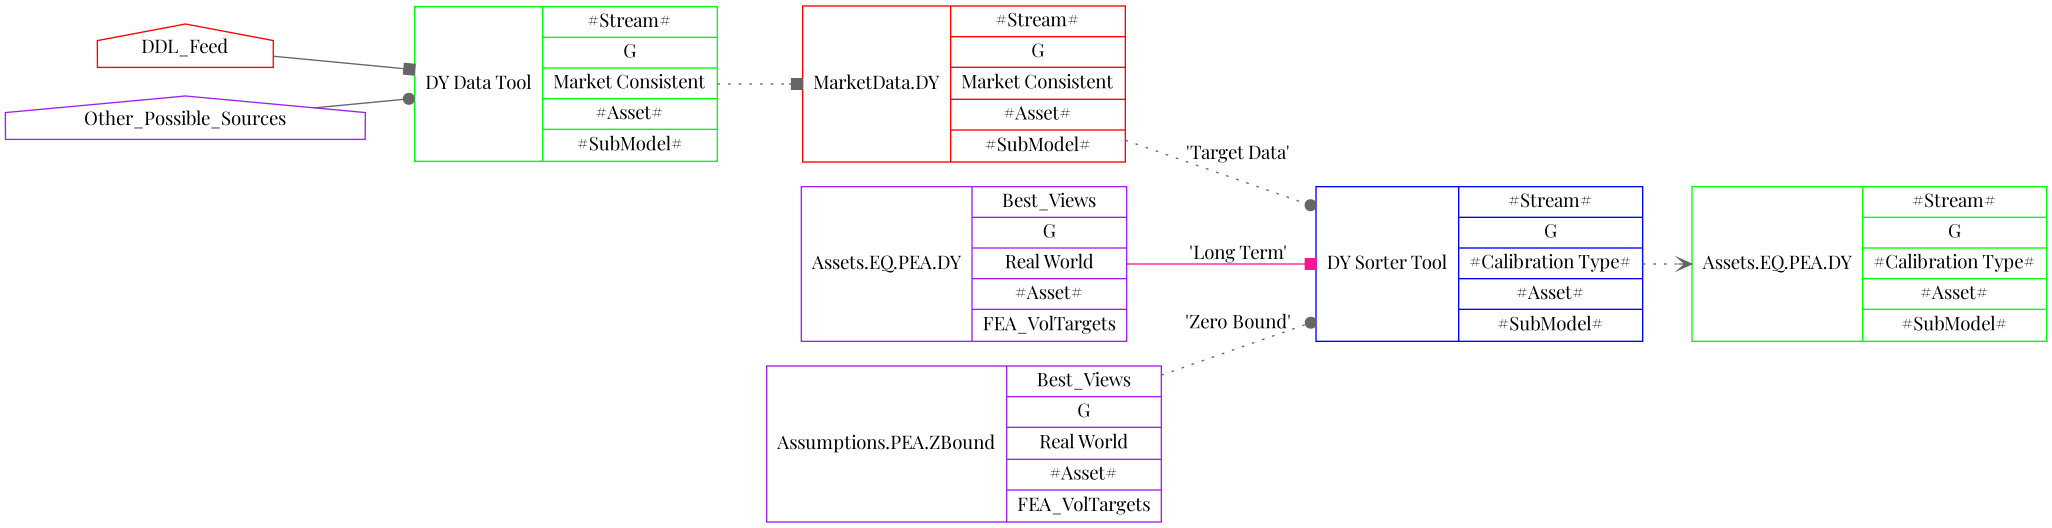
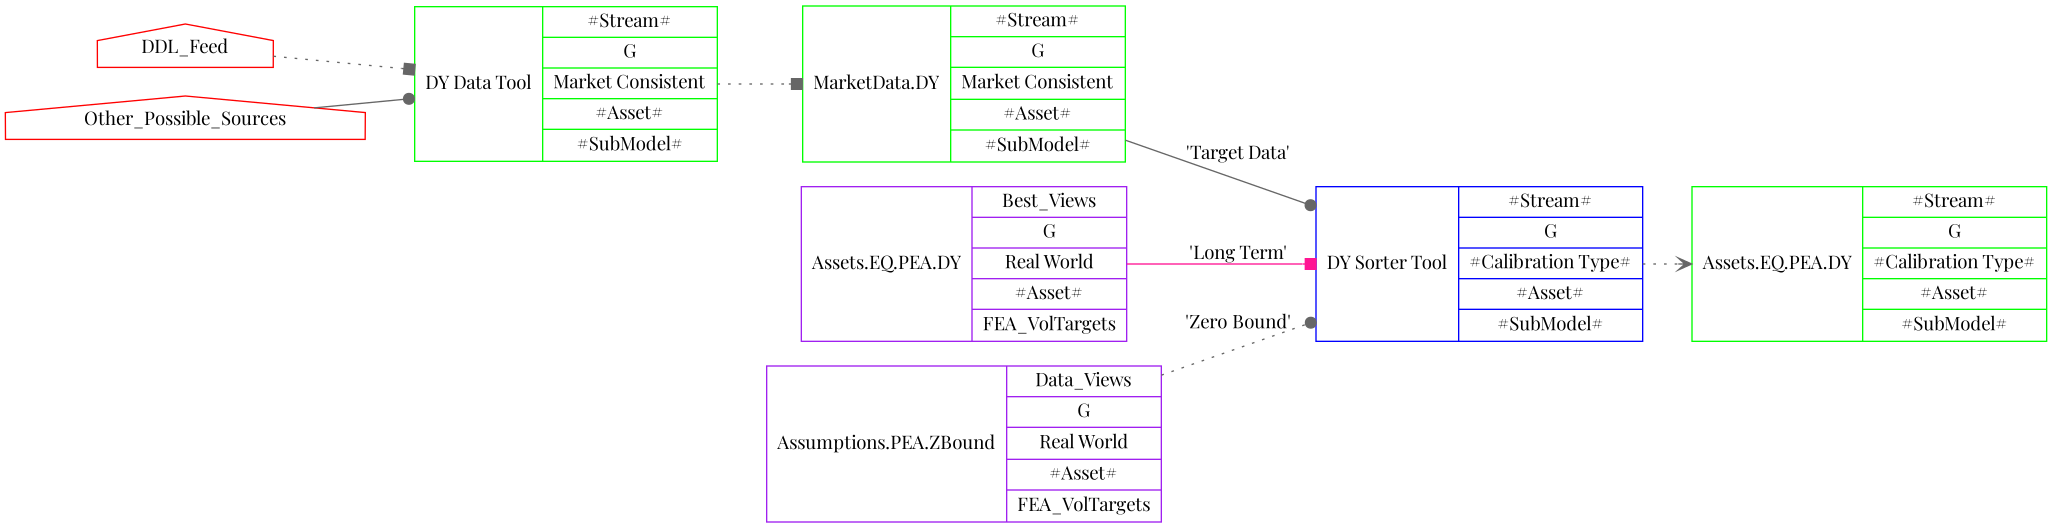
edge "DDL_Feed" -> "DY Data Tool": style solid -> dotted
node "MarketData.DY": color red -> green
node "Other_Possible_Sources": color purple -> red
edge "MarketData.DY" -> "DY Sorter Tool": style dotted -> solid
node "Assumptions.PEA.ZBound": text "Best_Views" -> "Data_Views"
